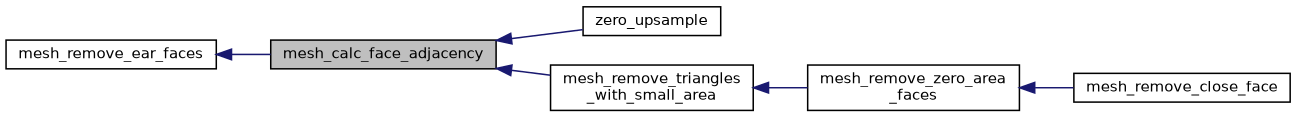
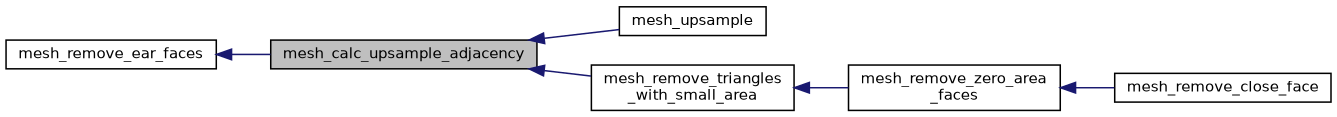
node "zero_upsample": label "zero_upsample" -> "mesh_upsample"
node "mesh_calc_face_adjacency": label "mesh_calc_face_adjacency" -> "mesh_calc_upsample_adjacency"
